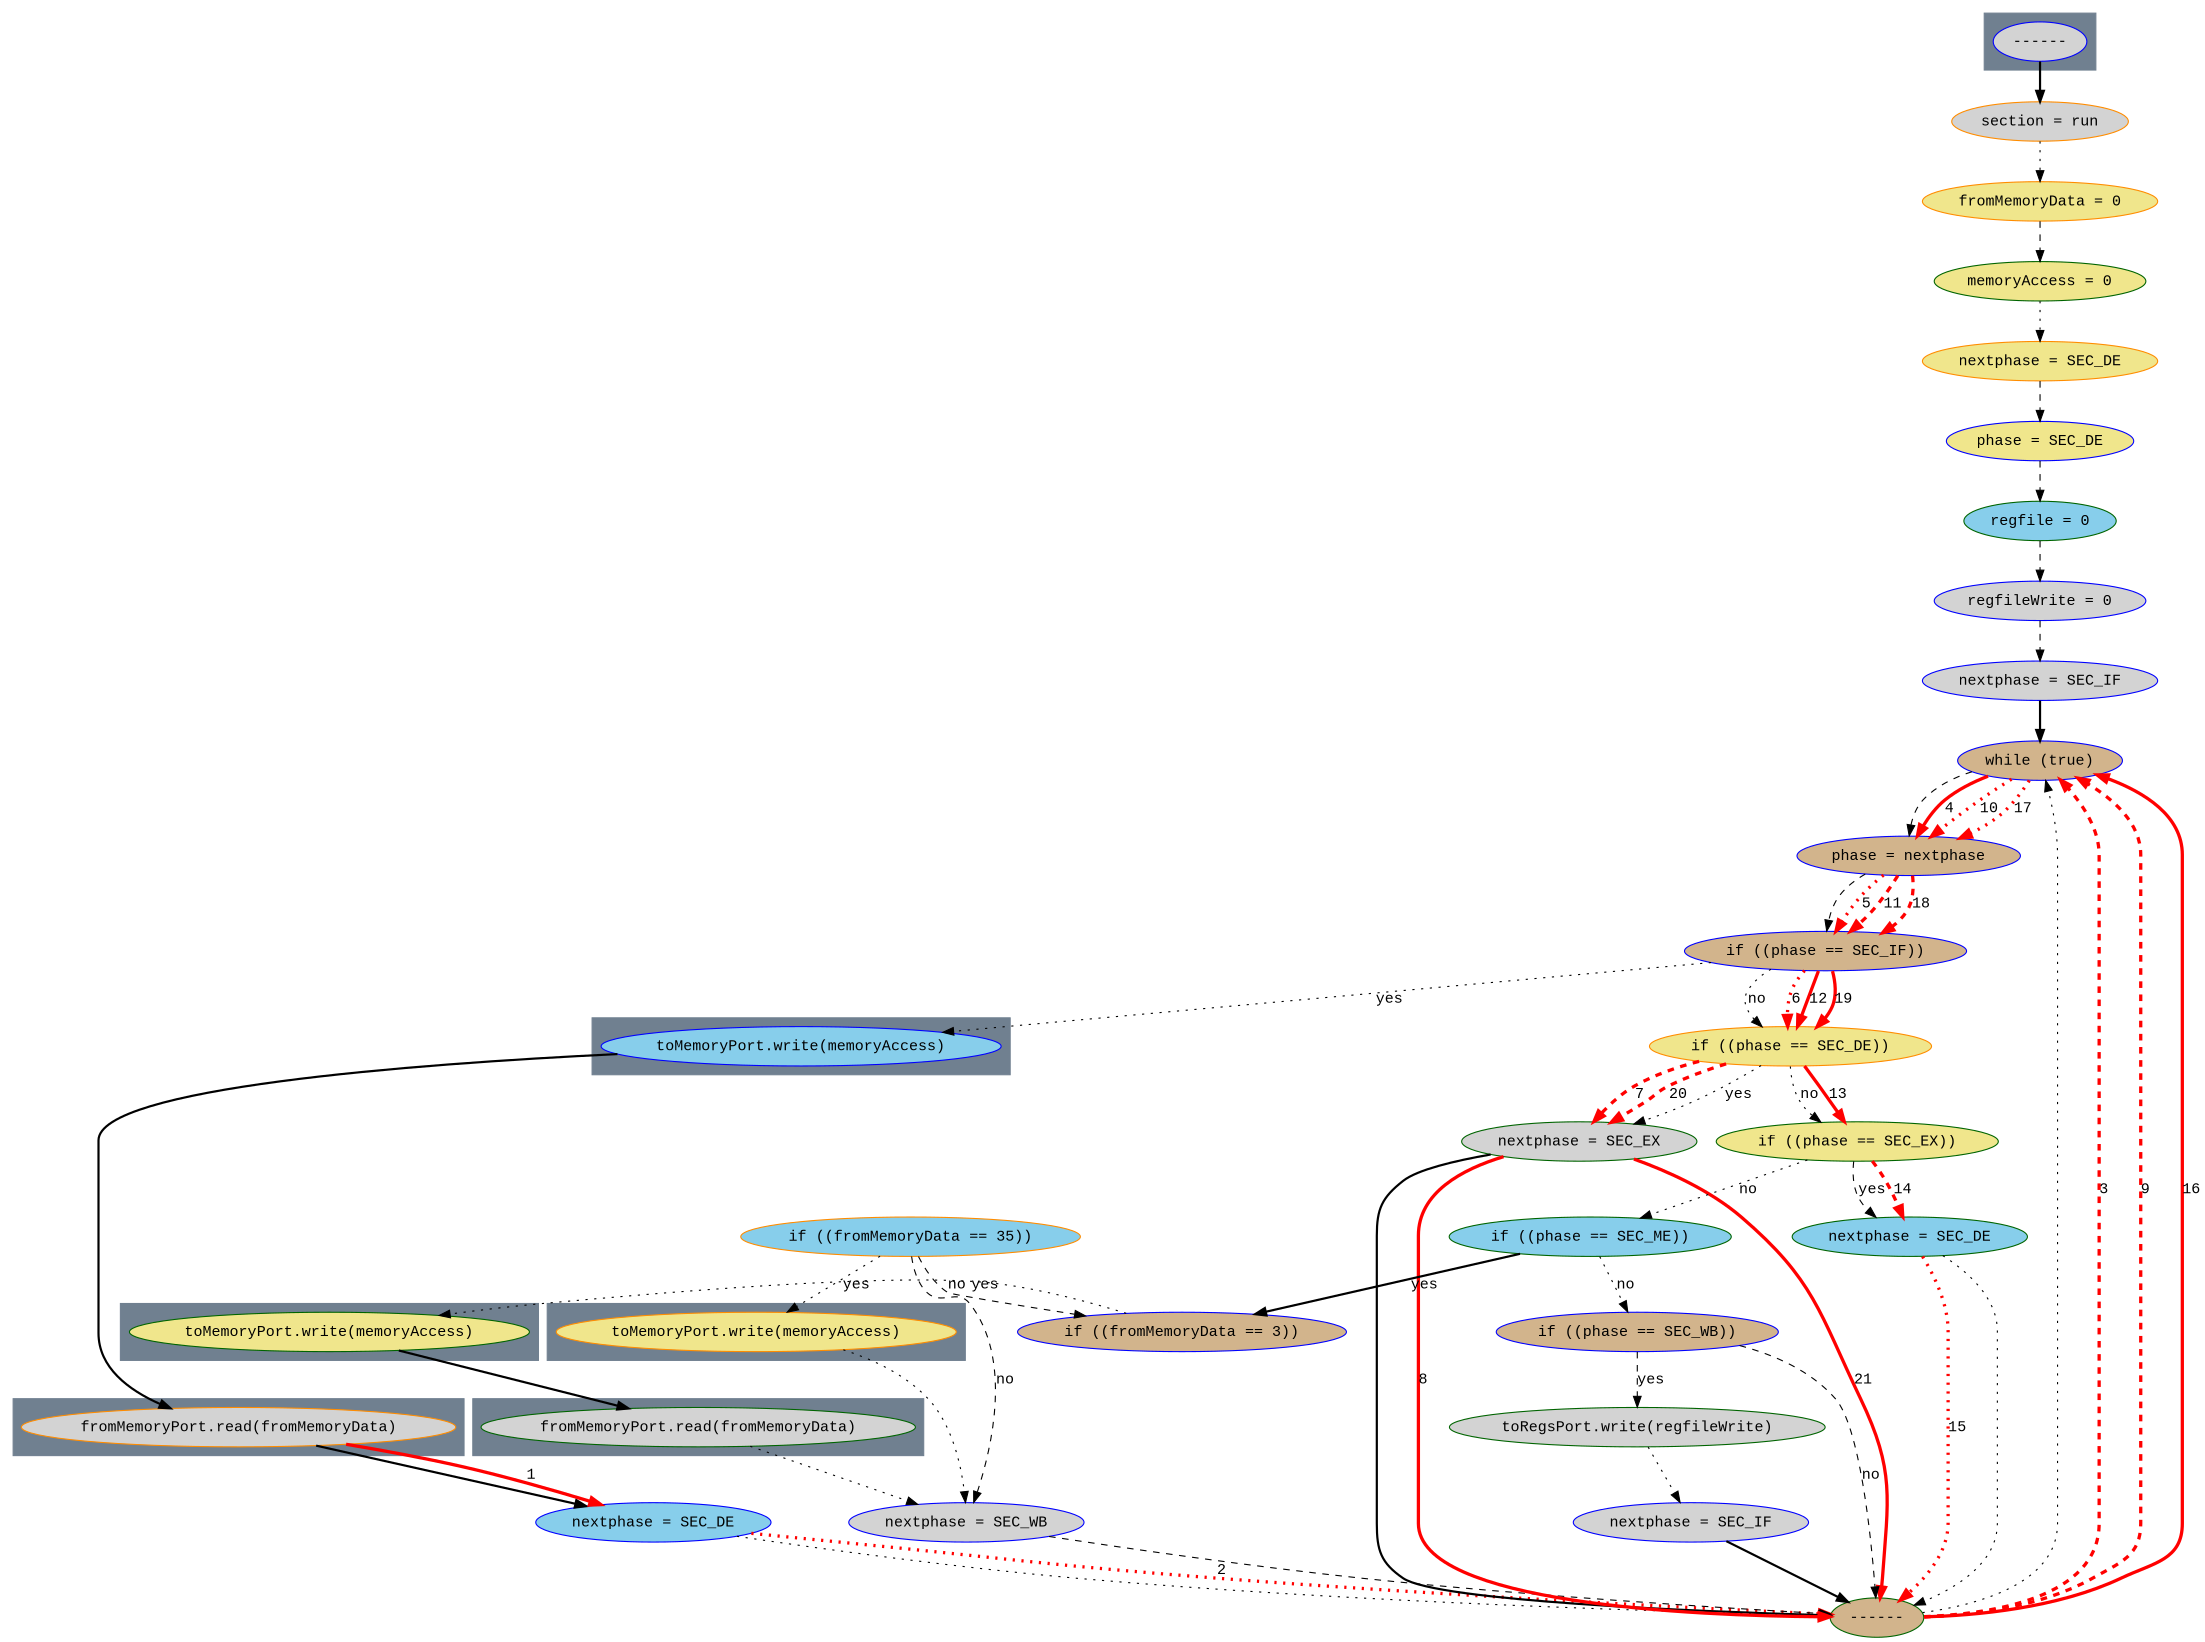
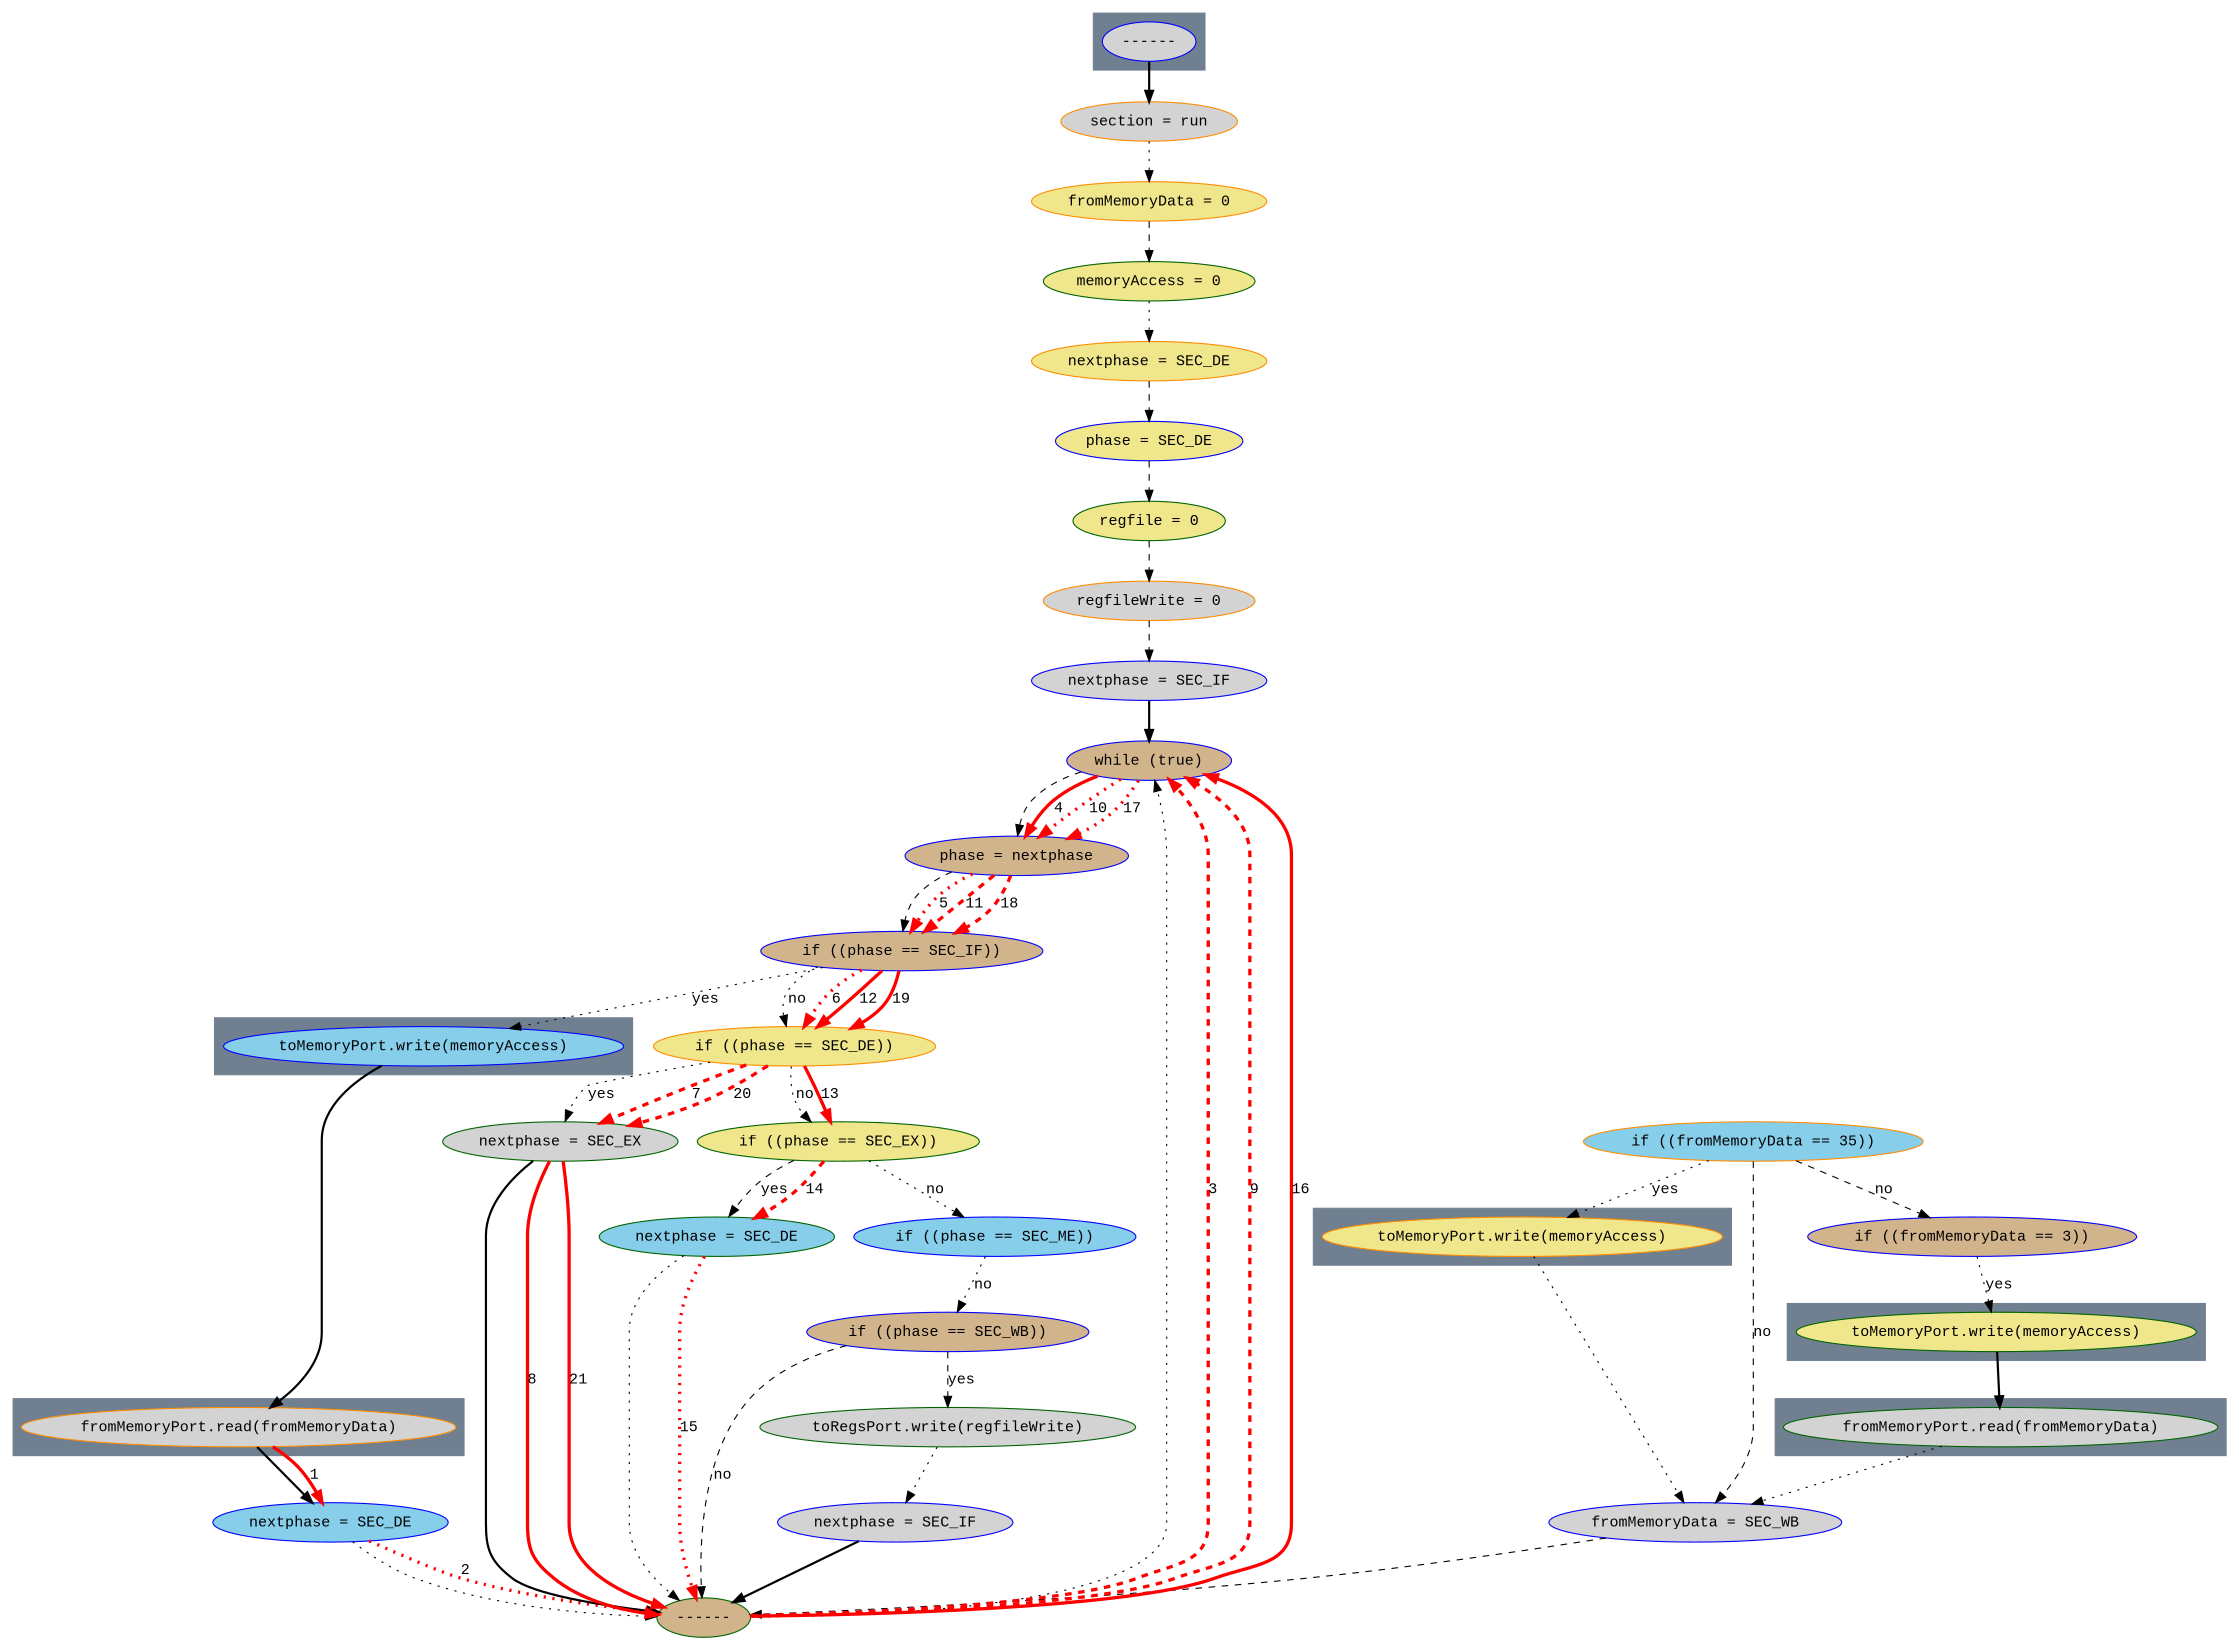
node "regfile = 0": fillcolor skyblue -> khaki
node "regfileWrite = 0": color blue -> darkorange
node "if ((phase == SEC_ME))": color darkgreen -> blue
edge "if ((phase == SEC_ME))" -> "if ((fromMemoryData == 3))": removed, label "yes"
node "nextphase = SEC_WB": label "nextphase = SEC_WB" -> "fromMemoryData = SEC_WB"
